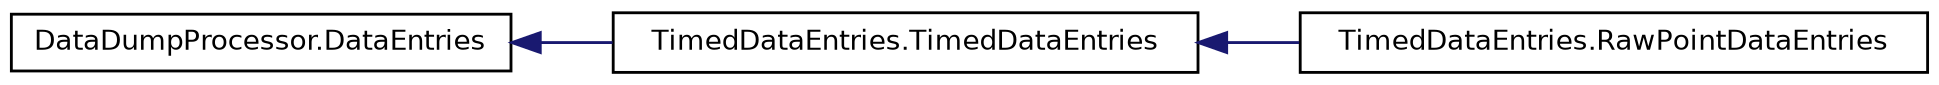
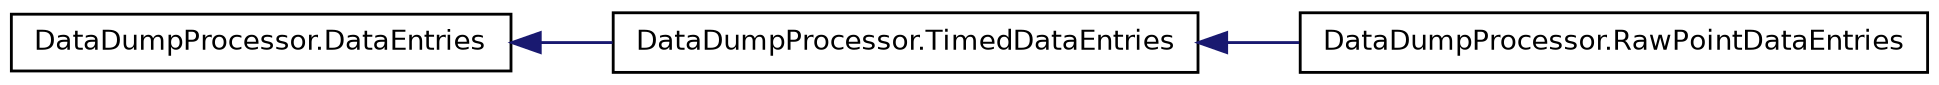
node "TimedDataEntries.TimedDataEntries": label "TimedDataEntries.TimedDataEntries" -> "DataDumpProcessor.TimedDataEntries"
node "TimedDataEntries.RawPointDataEntries": label "TimedDataEntries.RawPointDataEntries" -> "DataDumpProcessor.RawPointDataEntries"
